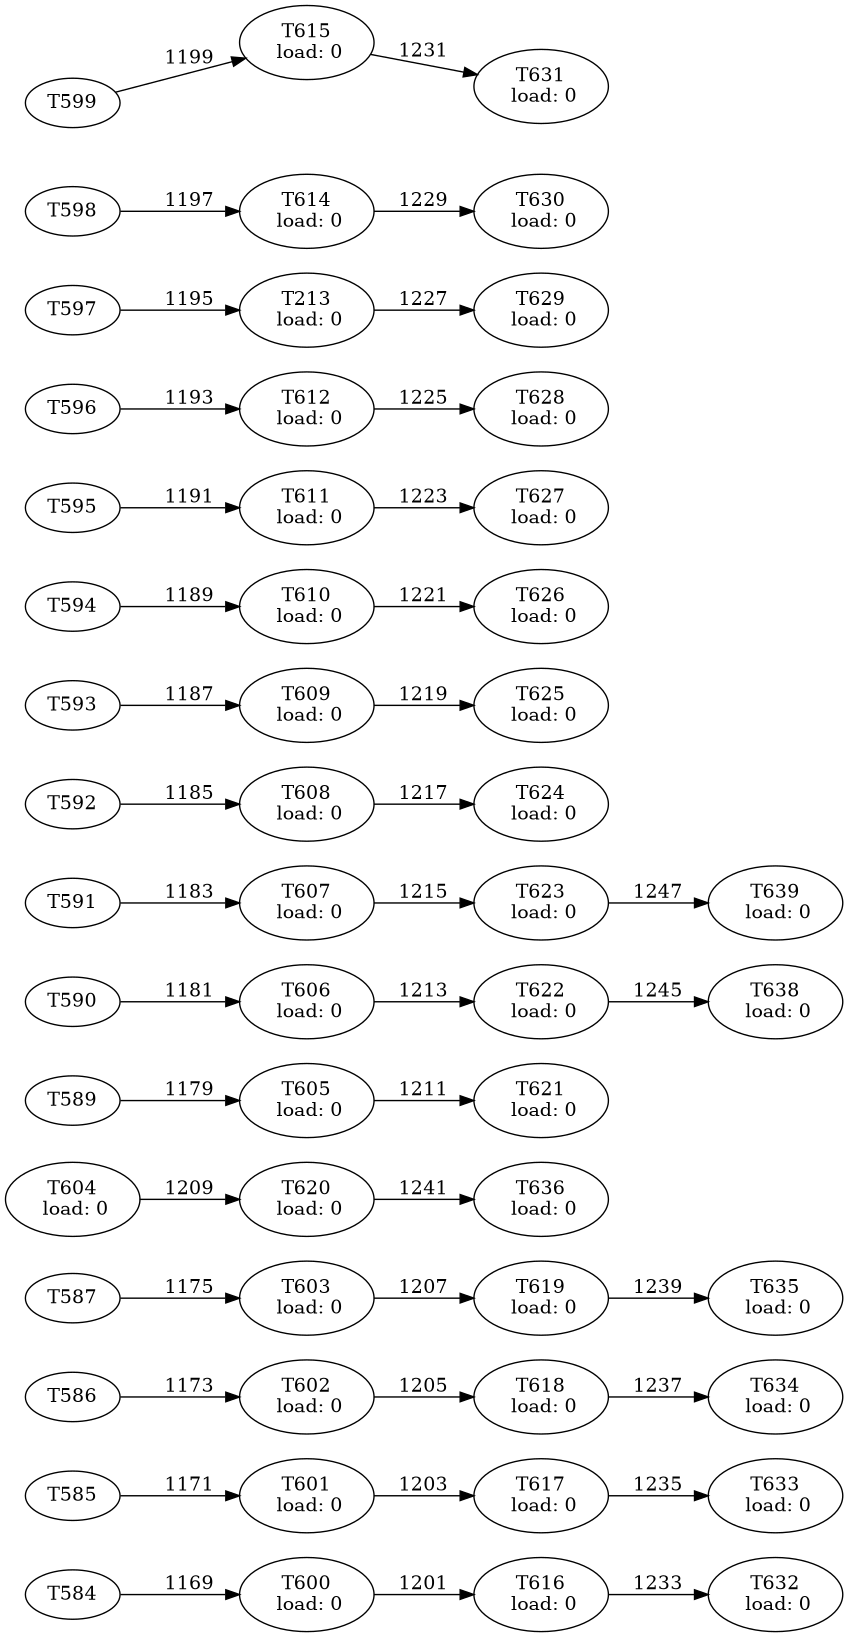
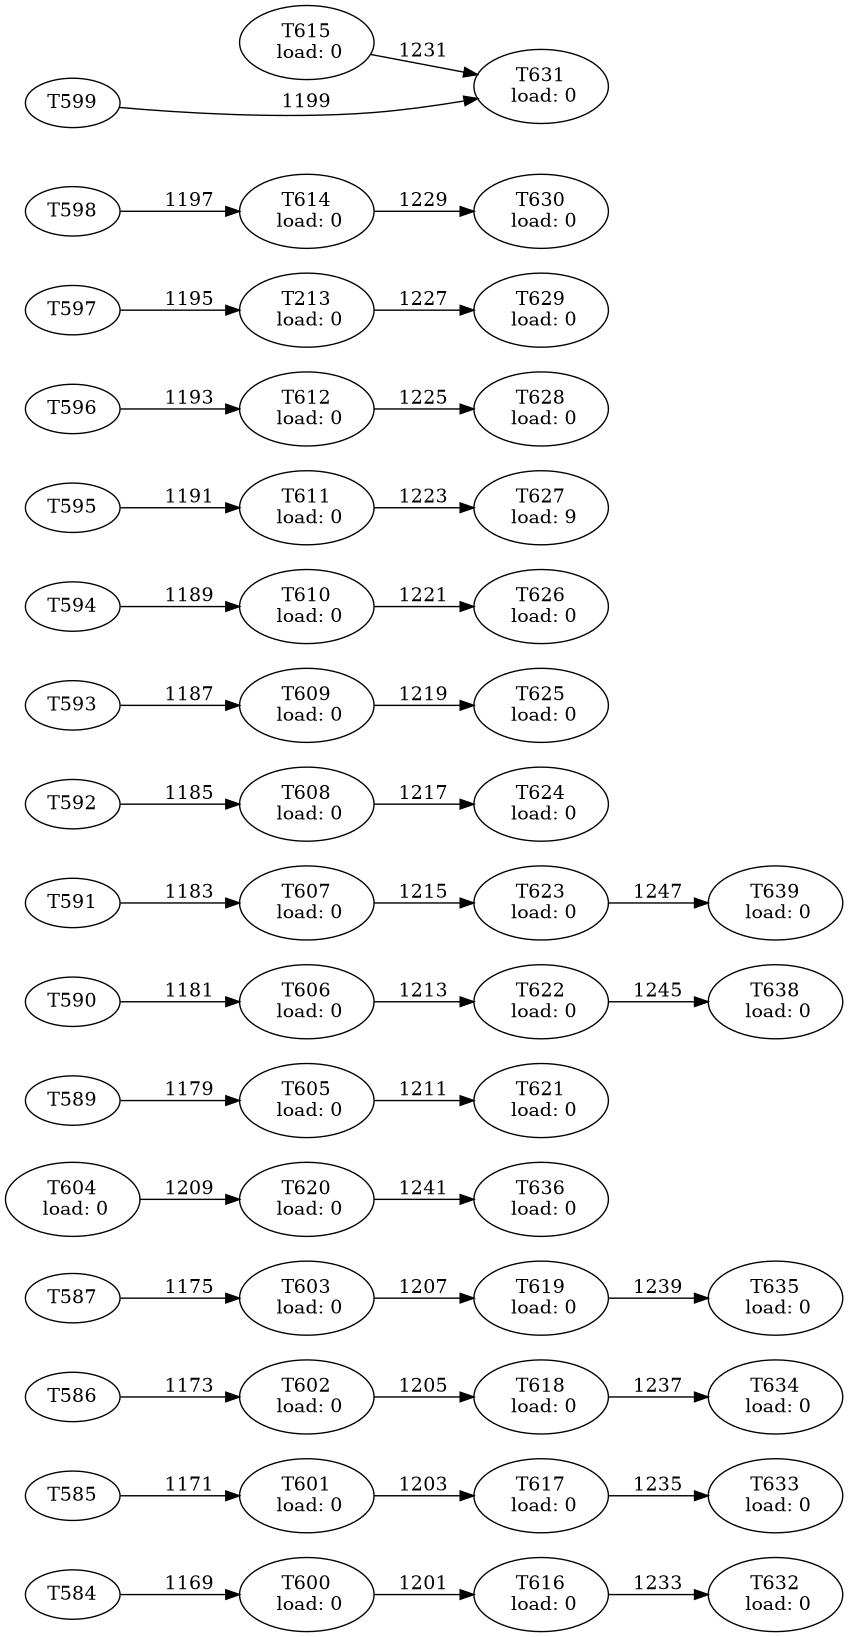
edge "T599" -> "T615 load: 0": now "T599" -> "T631 load: 0"
node "T627 load: 0": label "T627 load: 0" -> "T627 load: 9"
